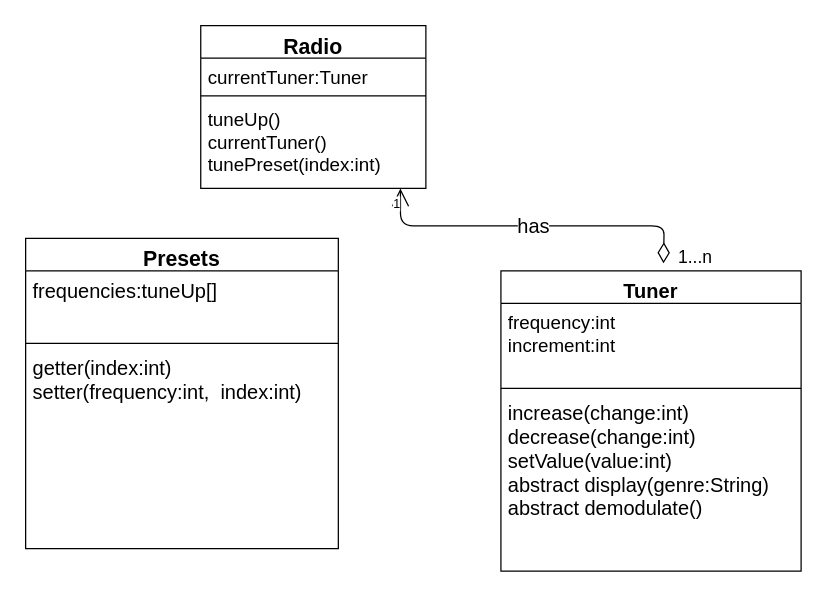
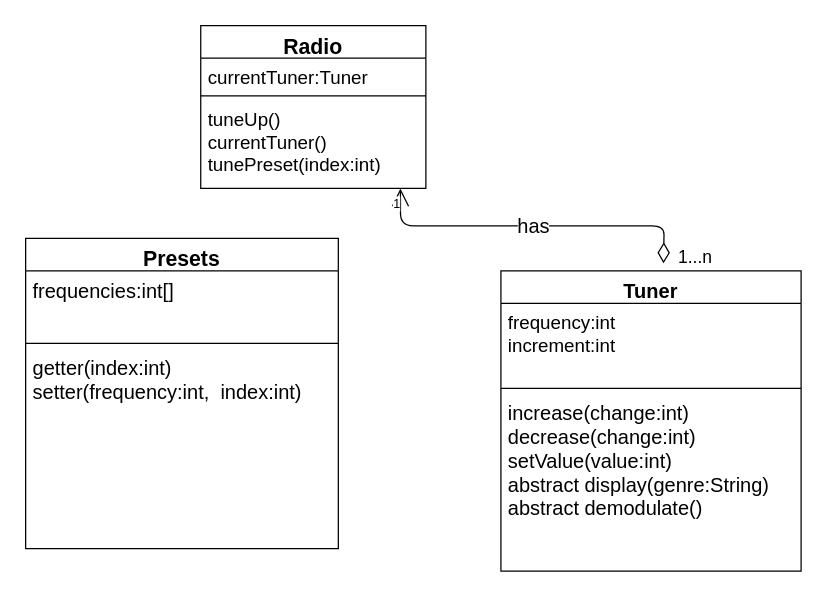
node "frequencies:tuneUp[]": label "frequencies:tuneUp[]" -> "frequencies:int[]"
